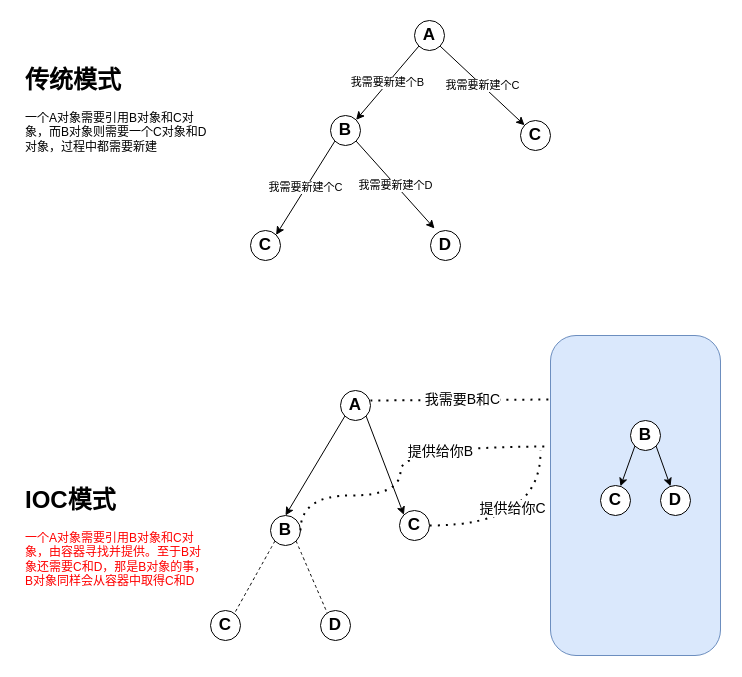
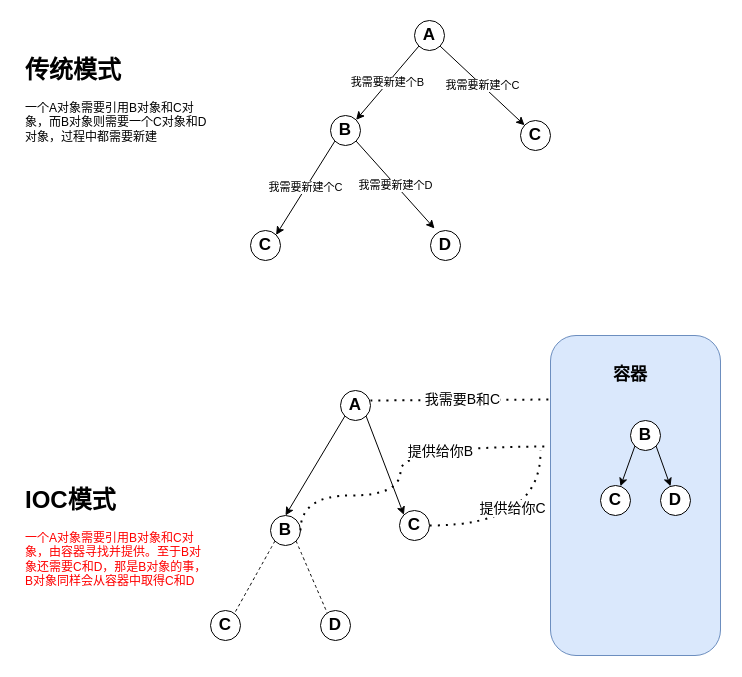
node "传统模式一个A对象需要引用B对象和C对象，而B对象则需要一个C对象和D对象，过程中都需要新建": moved (116, 121) -> (116, 111)
node "容器": added
